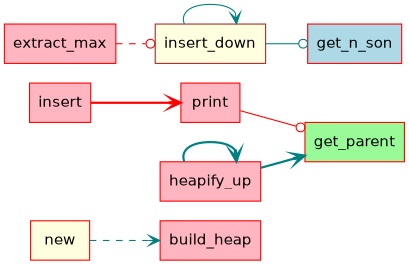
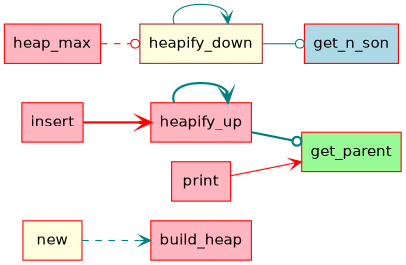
node "extract_max": label "extract_max" -> "heap_max"
node "insert_down": label "insert_down" -> "heapify_down"
edge "insert" -> "print": now "insert" -> "heapify_up"
edge "print" -> "get_parent": arrowhead odot -> vee
edge "heapify_up" -> "get_parent": arrowhead vee -> odot
